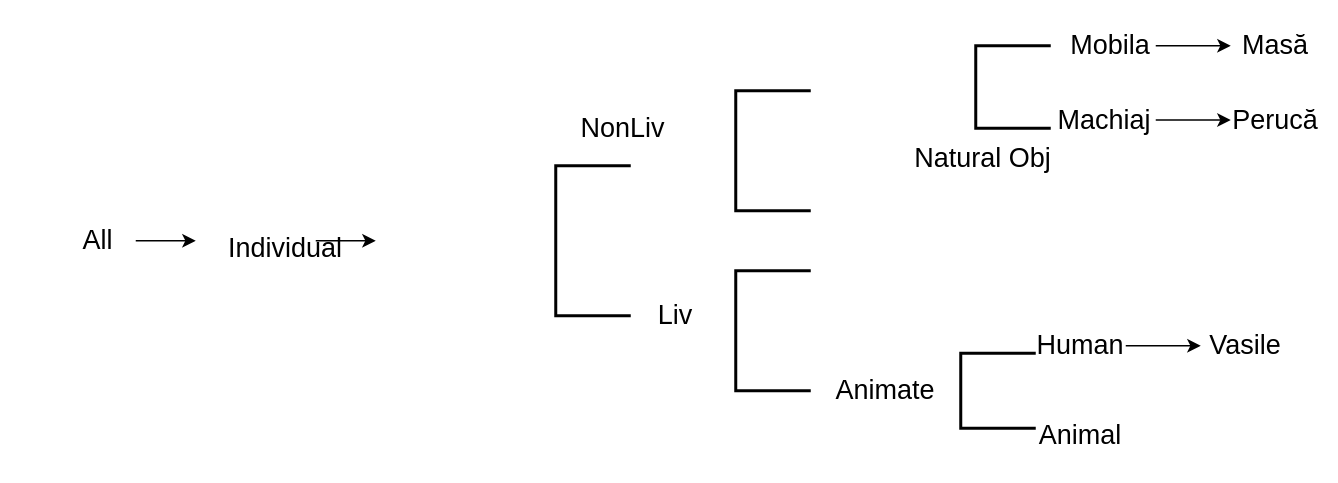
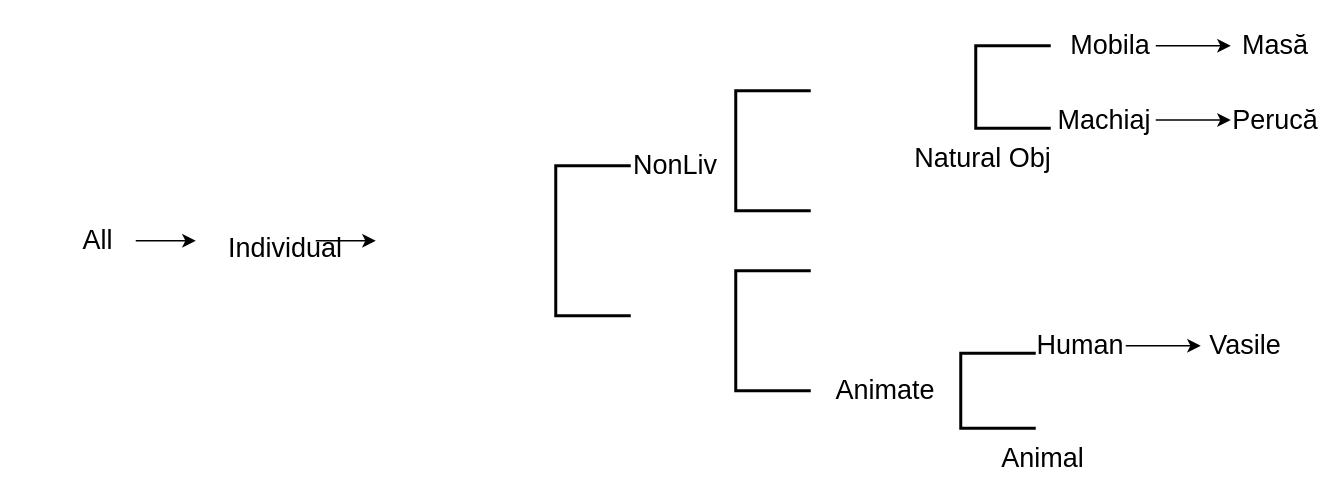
node "NonLiv": moved (623, 128) -> (676, 166)
node "Liv": removed
node "Animal": moved (1081, 436) -> (1043, 458)
